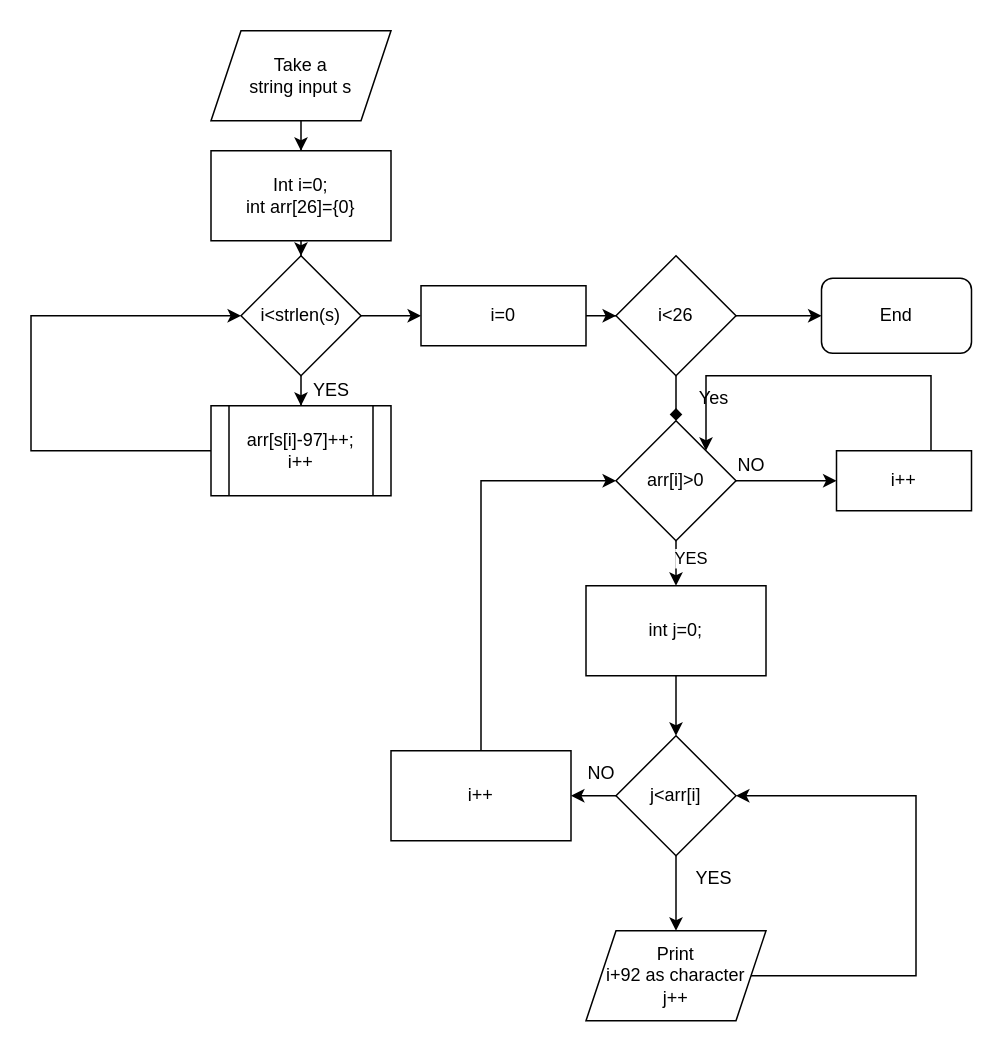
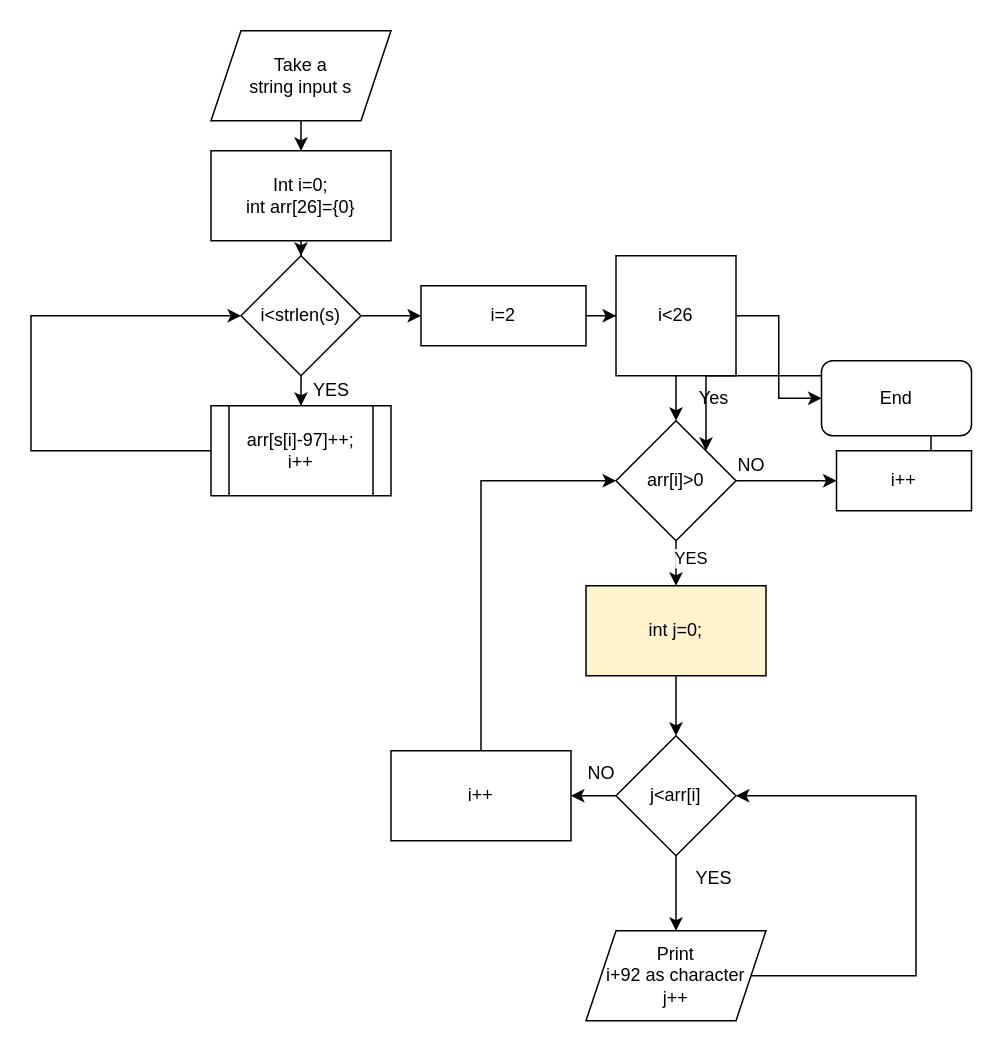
node "i=0": label "i=0" -> "i=2"
node "i<26": shape diamond -> rectangle
node "End": moved (896, 316) -> (896, 398)
edge "i<26" -> "arr[i]>0": arrowhead diamond -> classic
node "int j=0;": fillcolor #ffffff -> #fff2cc
